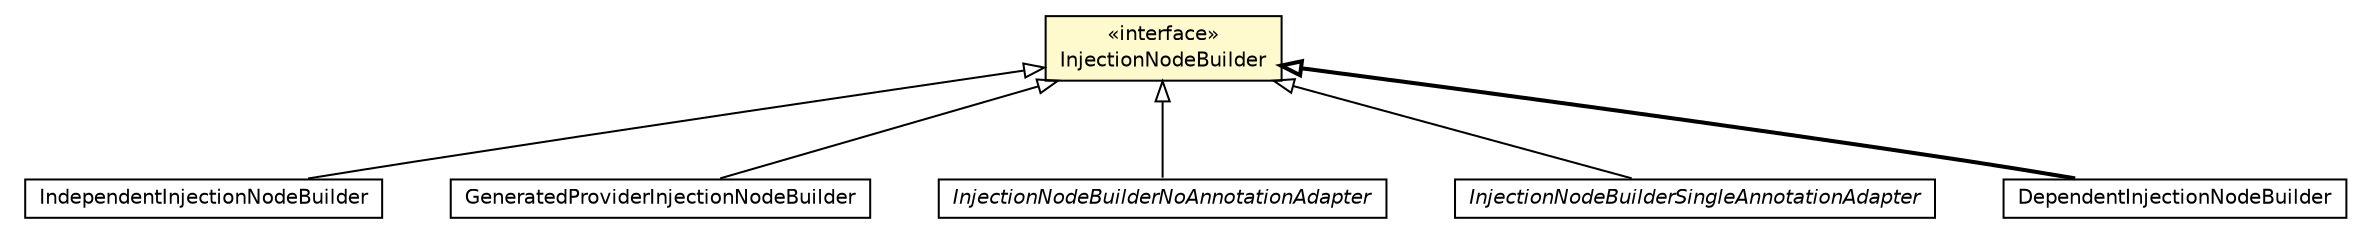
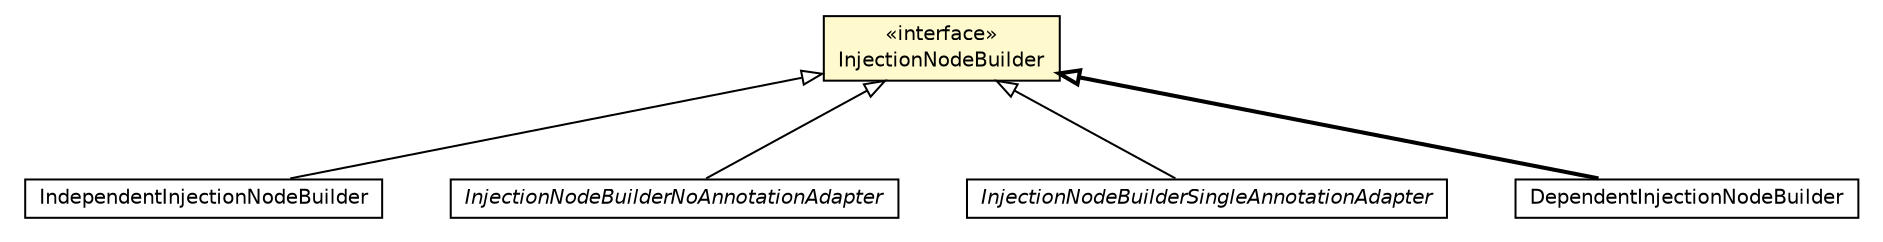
node "GeneratedProviderInjectionNodeBuilder": removed
